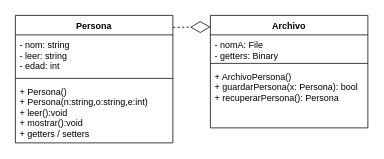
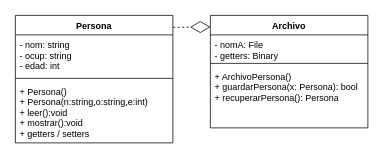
node "- nom: string - leer: string - edad: int": label "- nom: string - leer: string - edad: int" -> "- nom: string - ocup: string - edad: int"
